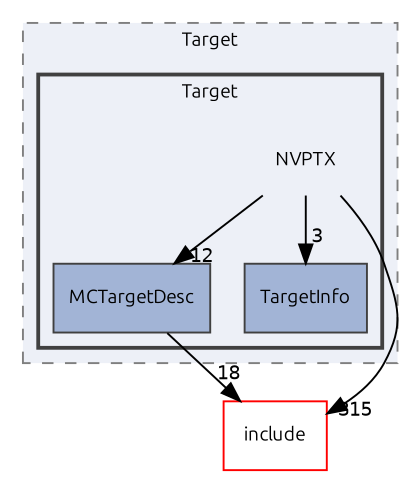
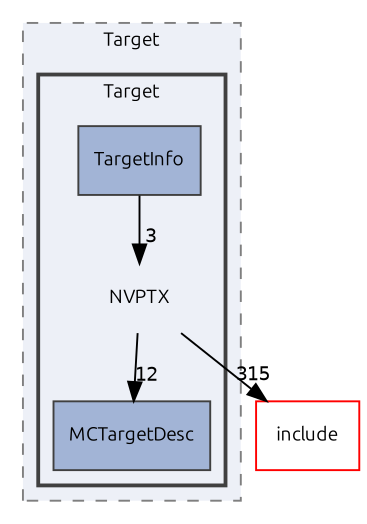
edge "NVPTX" -> "TargetInfo": reversed
edge "MCTargetDesc" -> "include": removed
